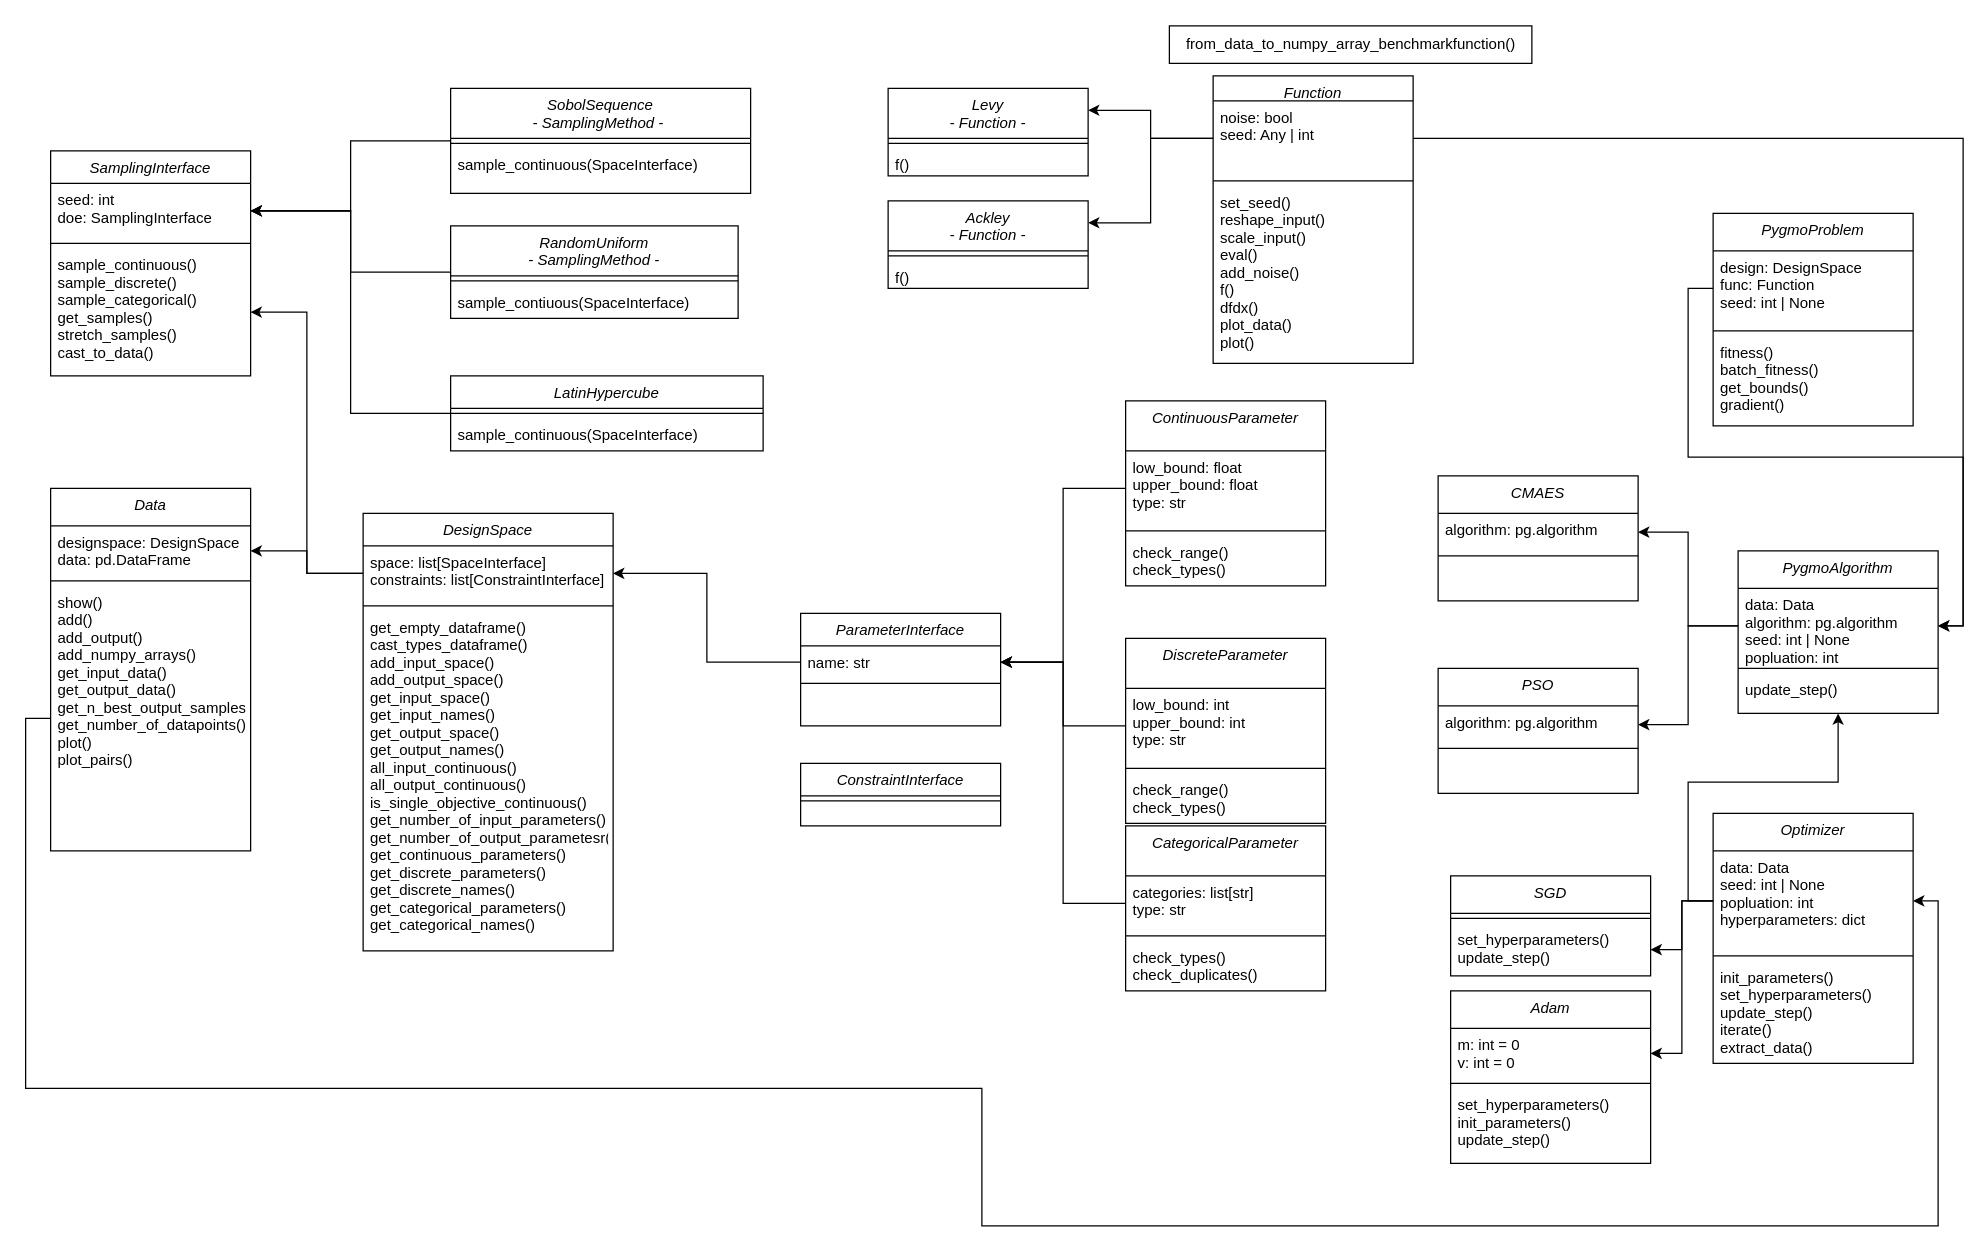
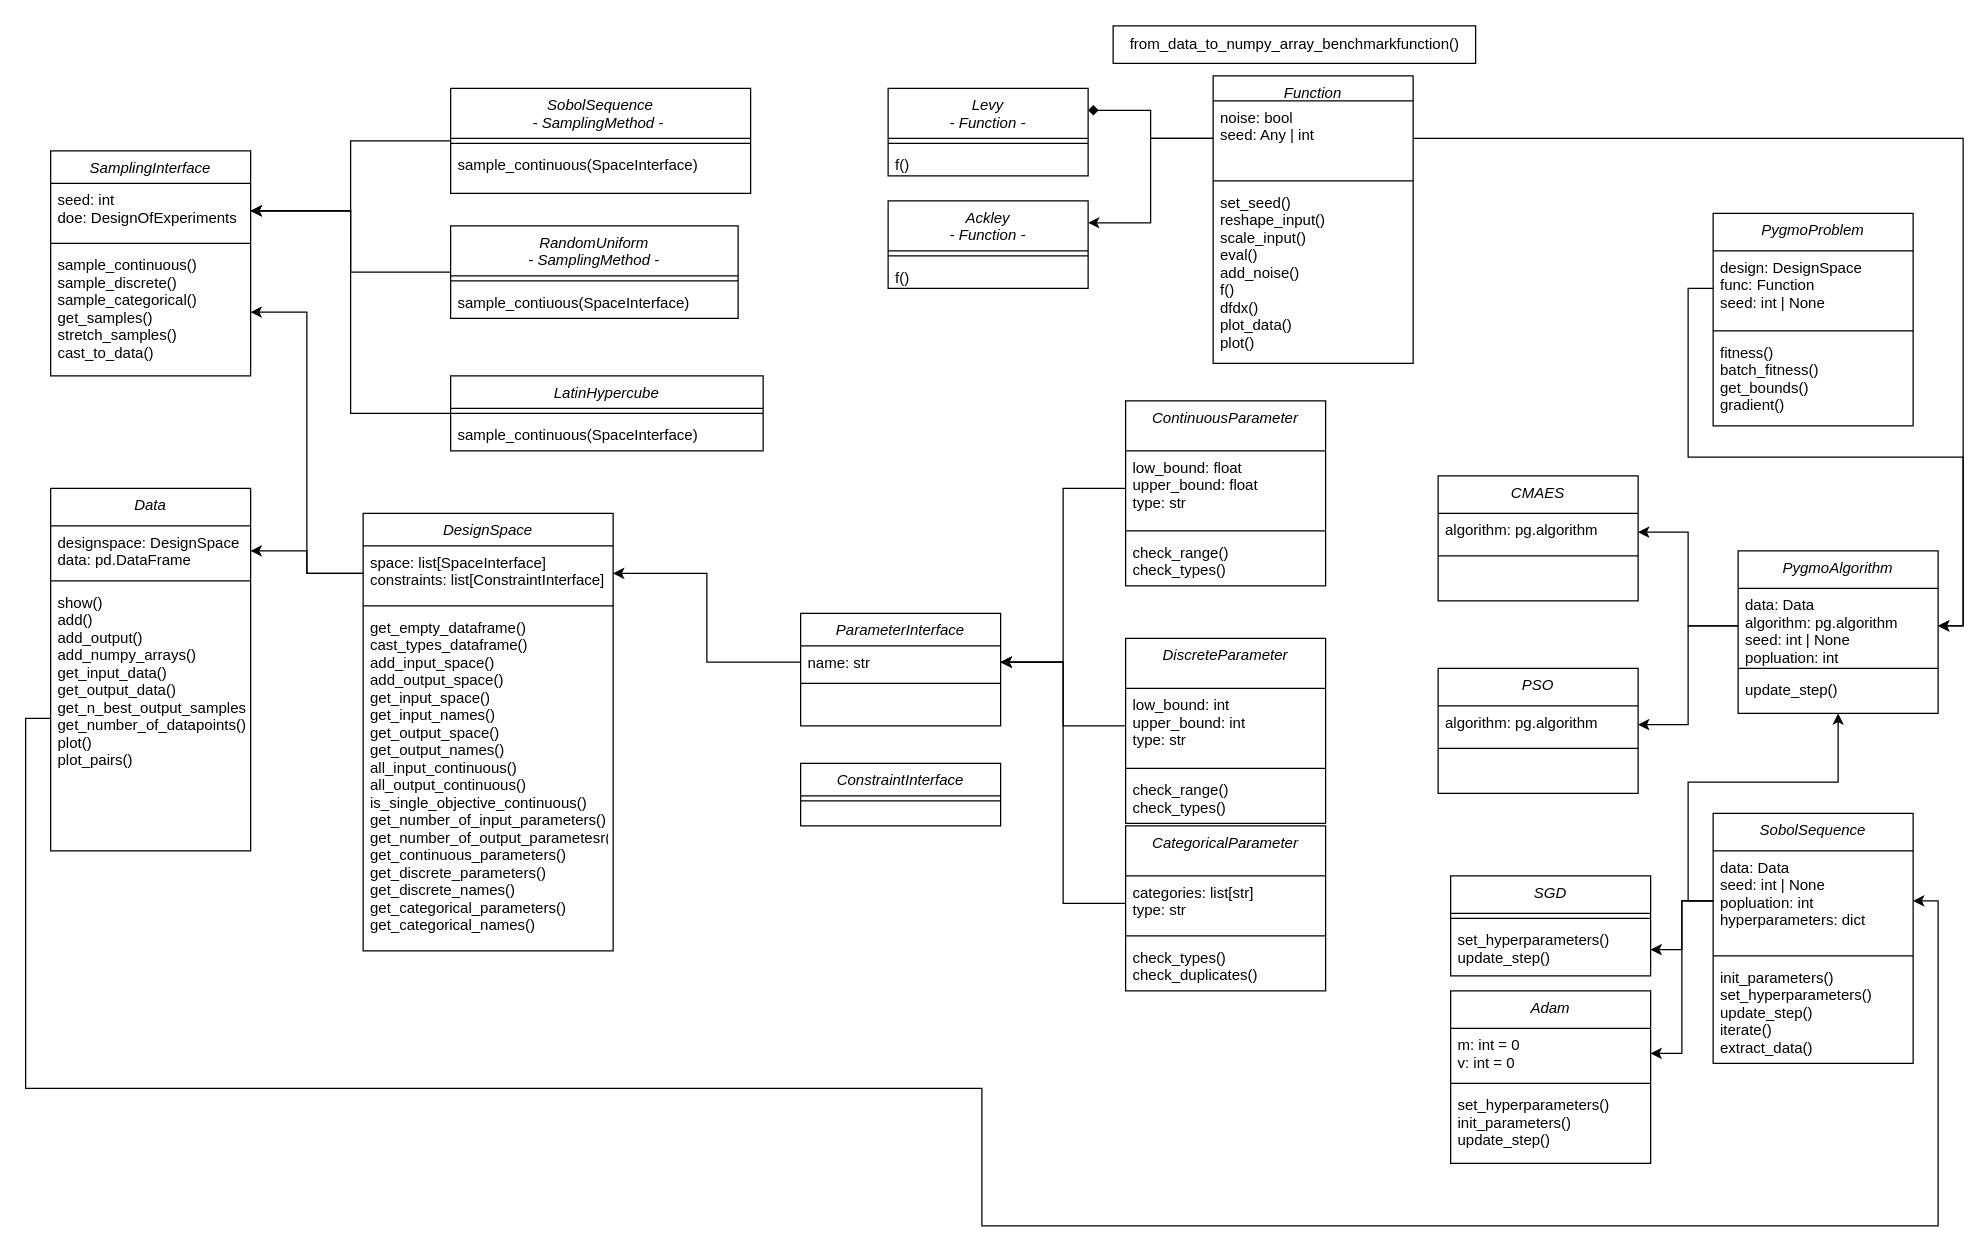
node "from_data_to_numpy_array_benchmarkfunction()": moved (1351, 44) -> (1294, 44)
edge "noise: bool seed: Any | int" -> "Levy - Function -": arrowhead classic -> diamond
node "seed: int doe: SamplingInterface": label "seed: int doe: SamplingInterface" -> "seed: int doe: DesignOfExperiments"
node "Optimizer": label "Optimizer" -> "SobolSequence"
